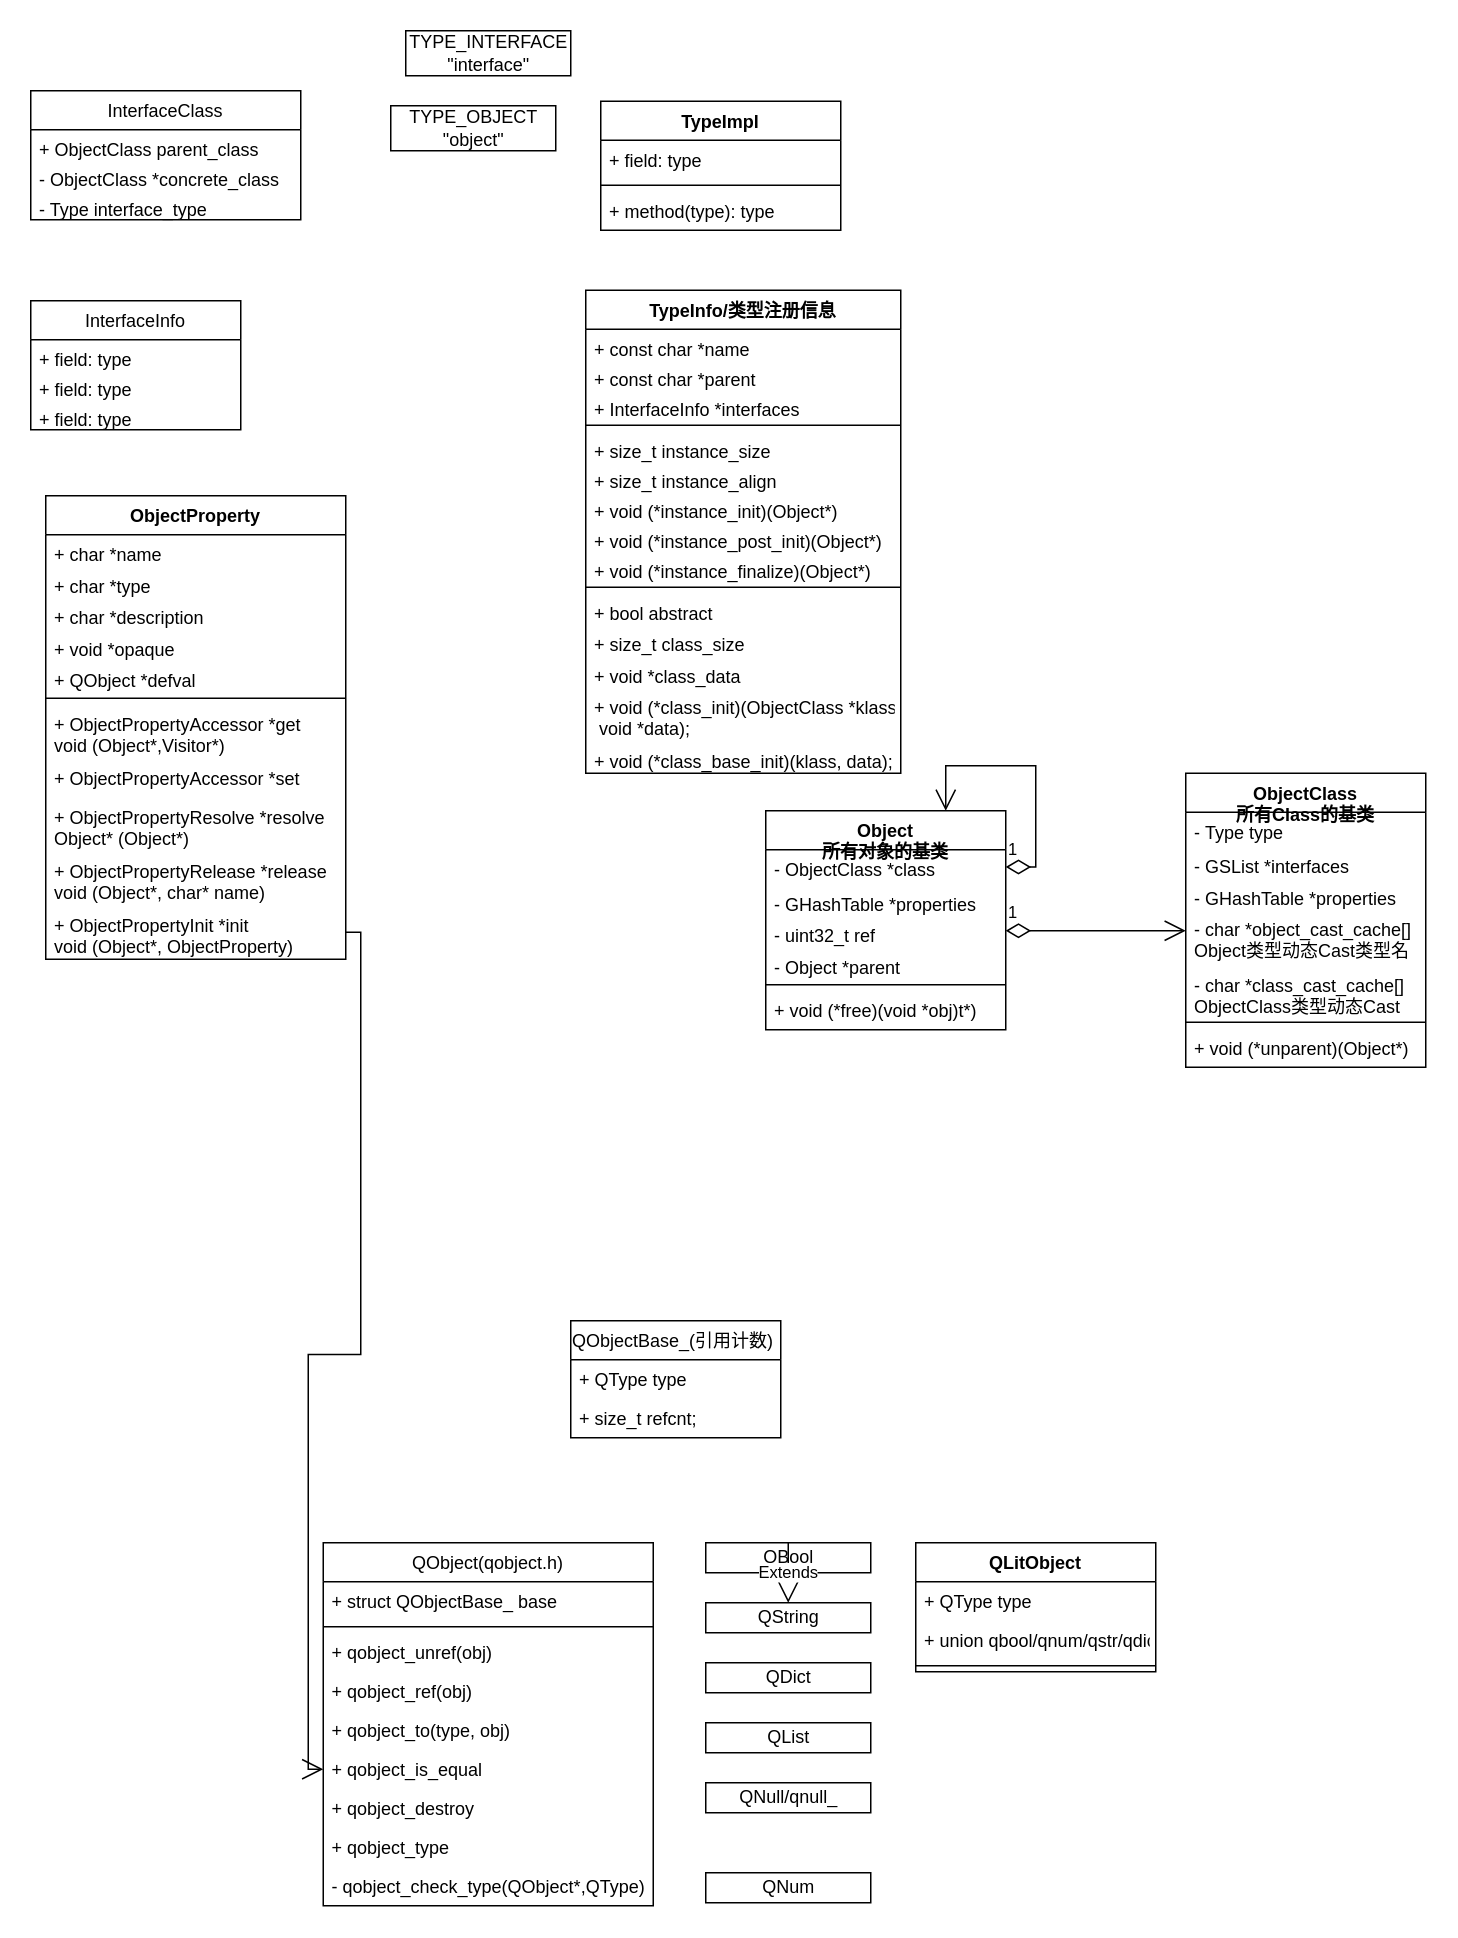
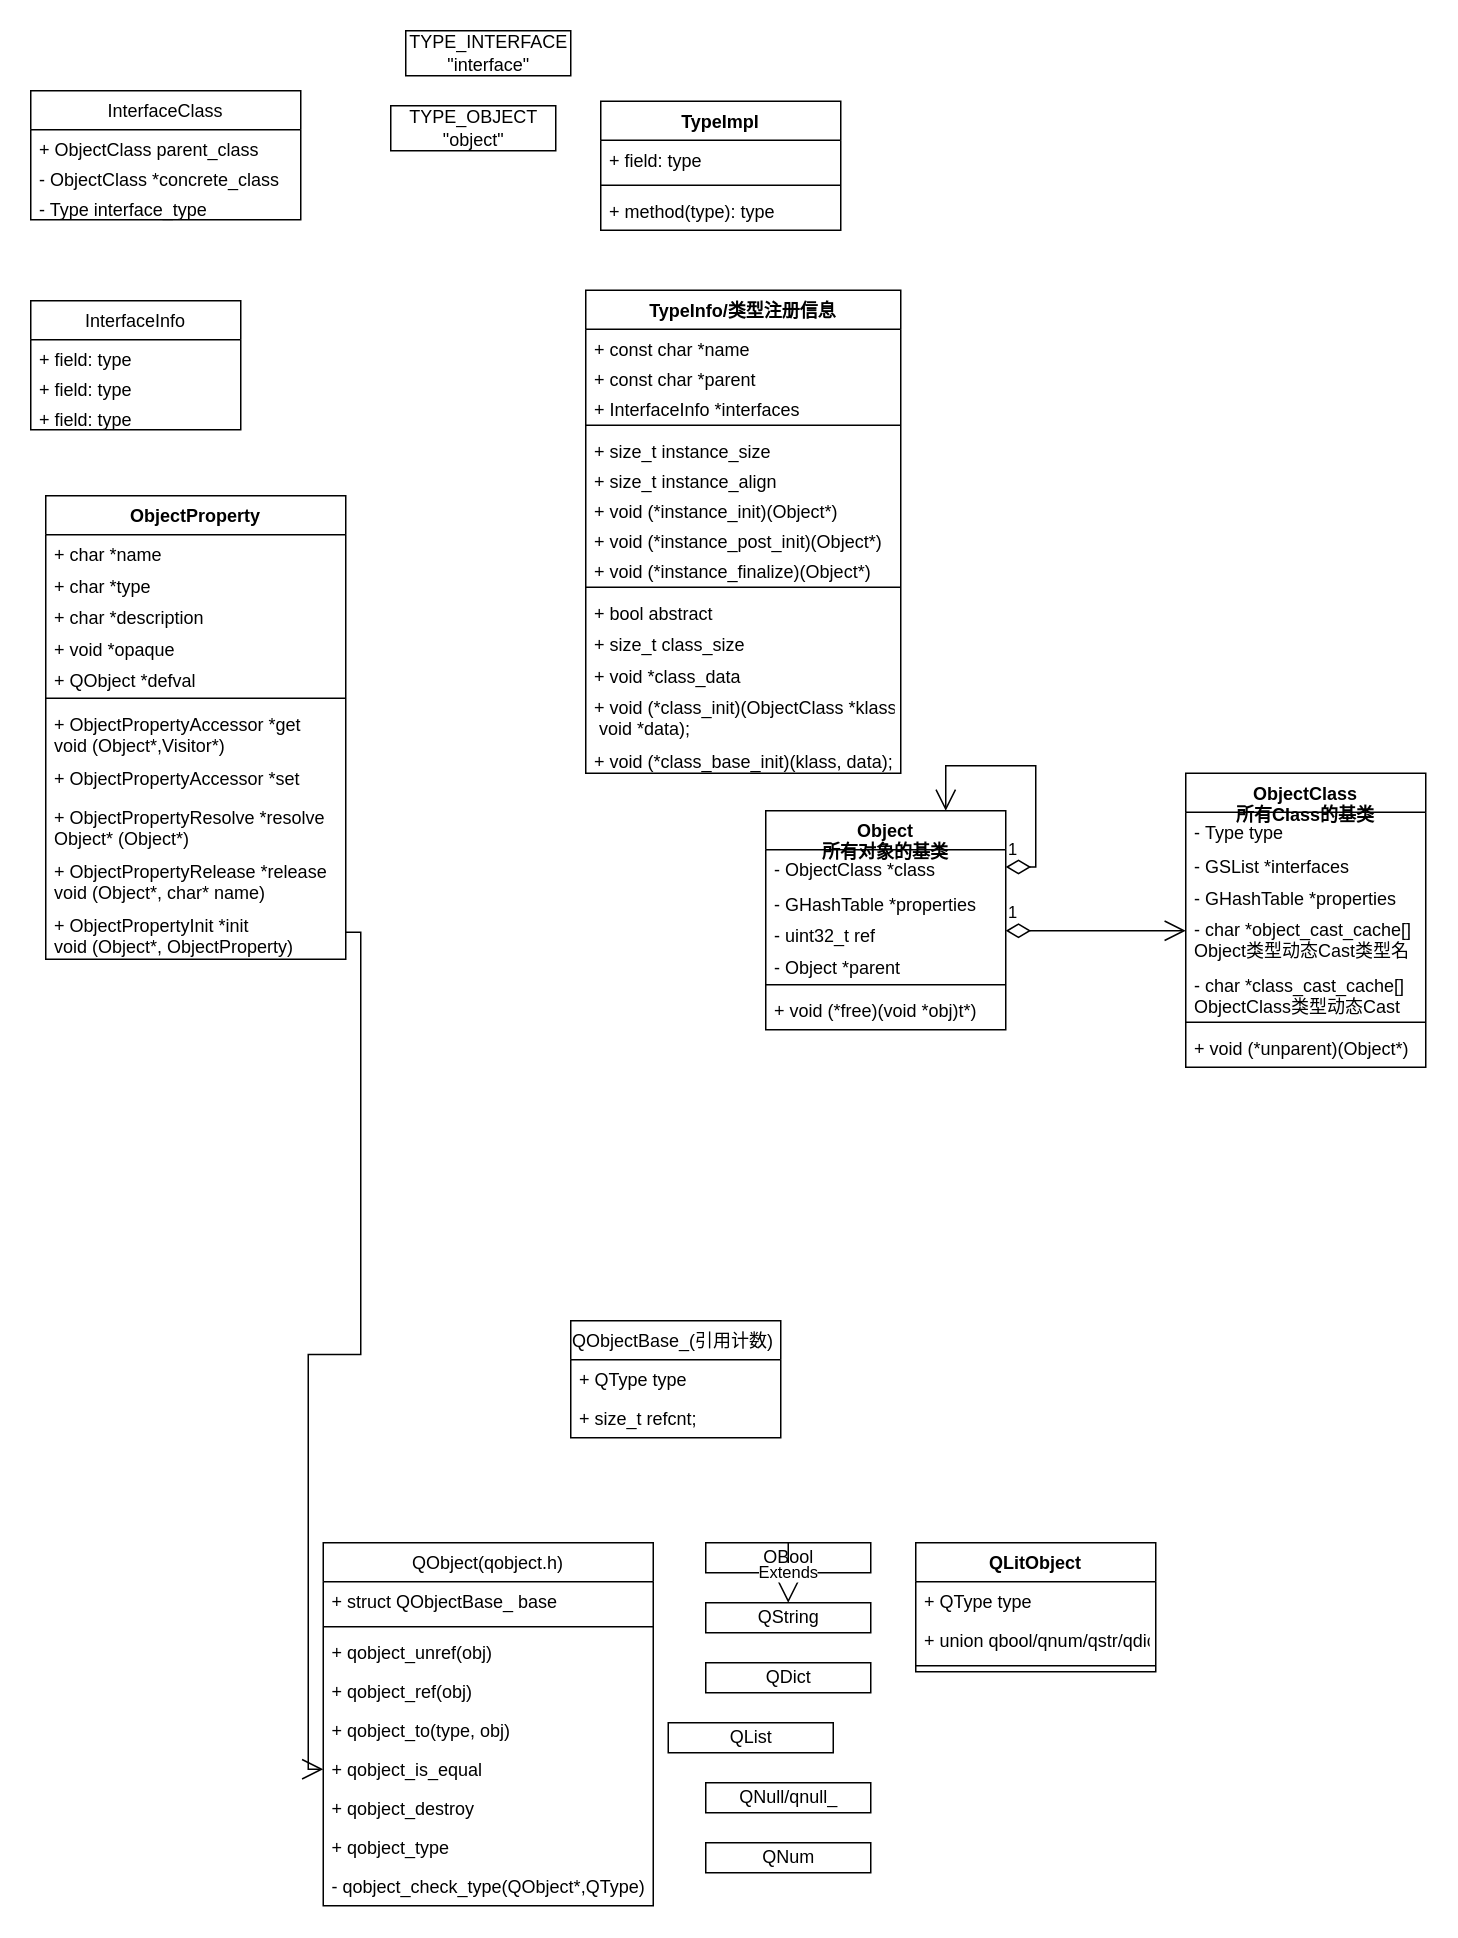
node "QList": moved (788, 1738) -> (751, 1738)
node "QNum": moved (788, 1888) -> (788, 1858)
